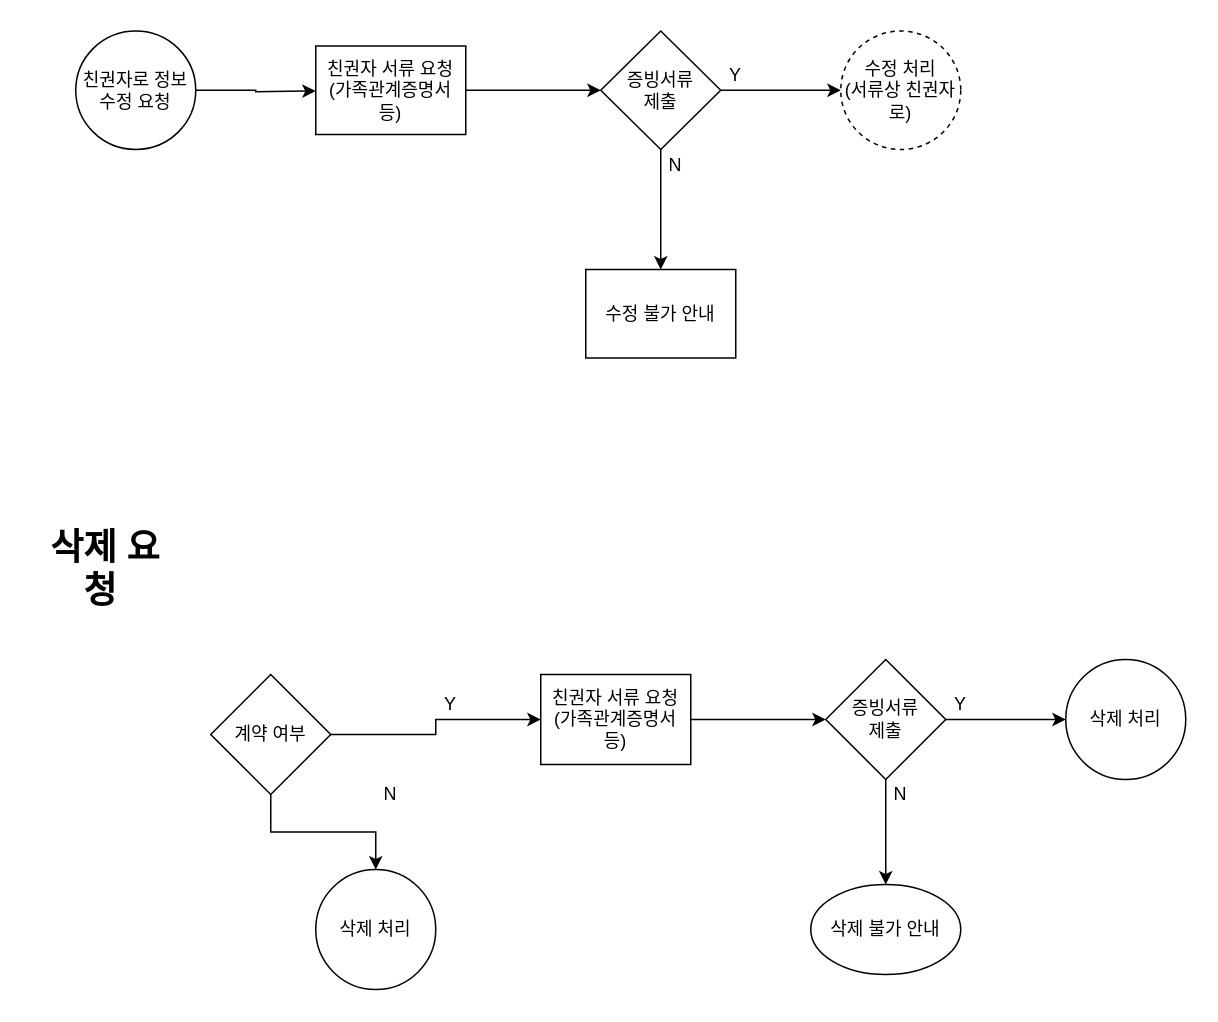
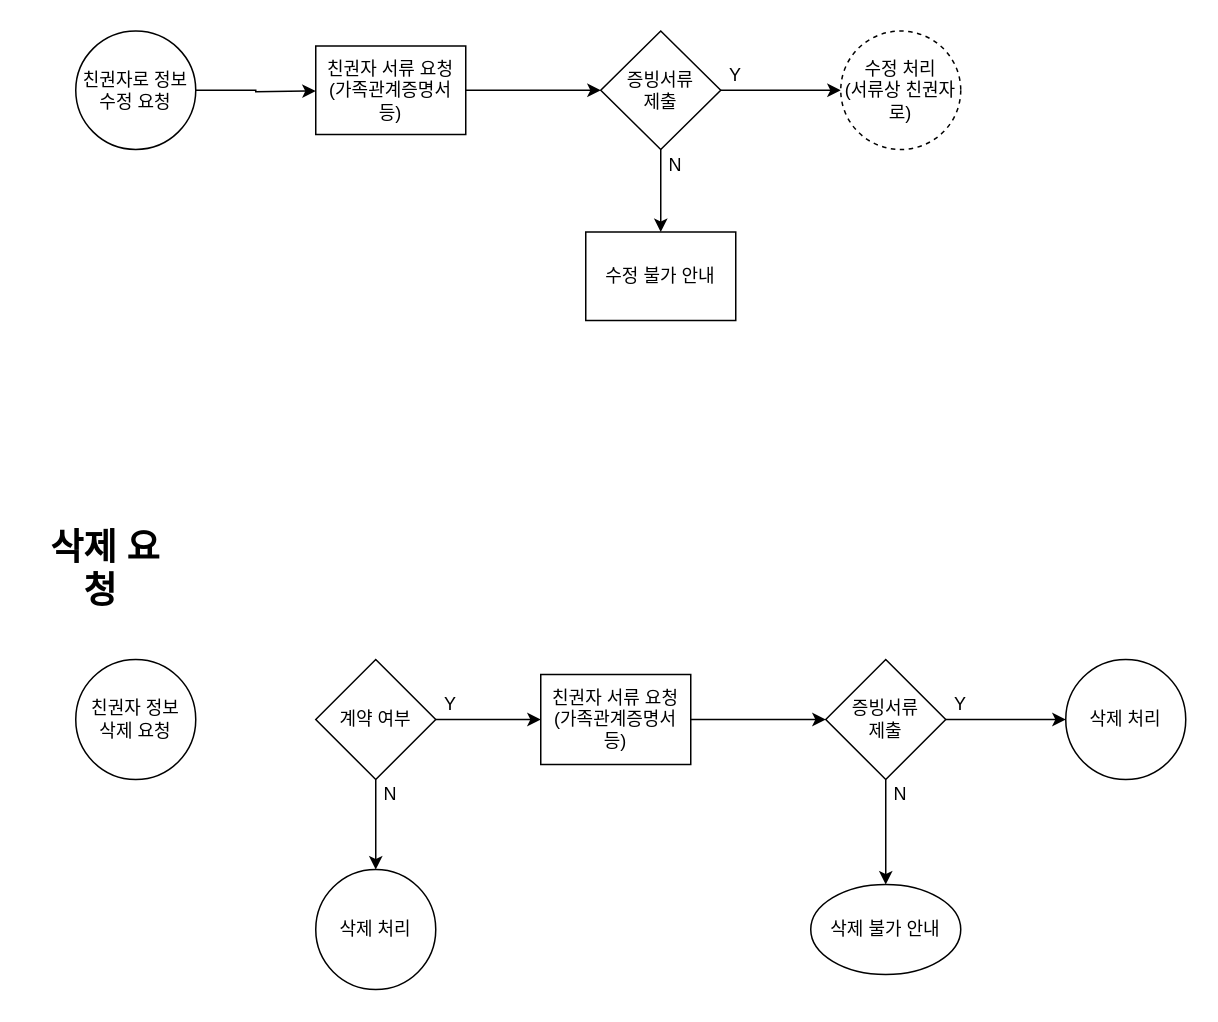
node "수정 불가 안내": moved (661, 314) -> (661, 276)
node "친권자 정보 삭제 요청": added
node "계약 여부": moved (271, 734) -> (376, 719)
